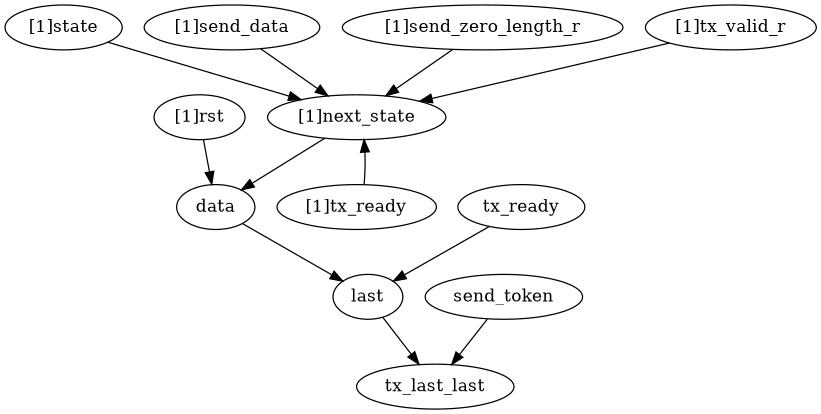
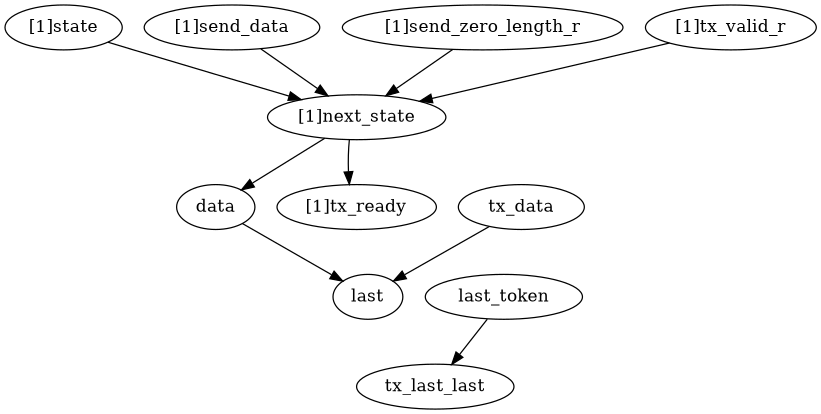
node "[1]rst": removed
edge "[1]tx_ready" -> "[1]next_state": reversed
node "tx_ready": label "tx_ready" -> "tx_data"
node "send_token": label "send_token" -> "last_token"
edge "last" -> "tx_last_last": removed
